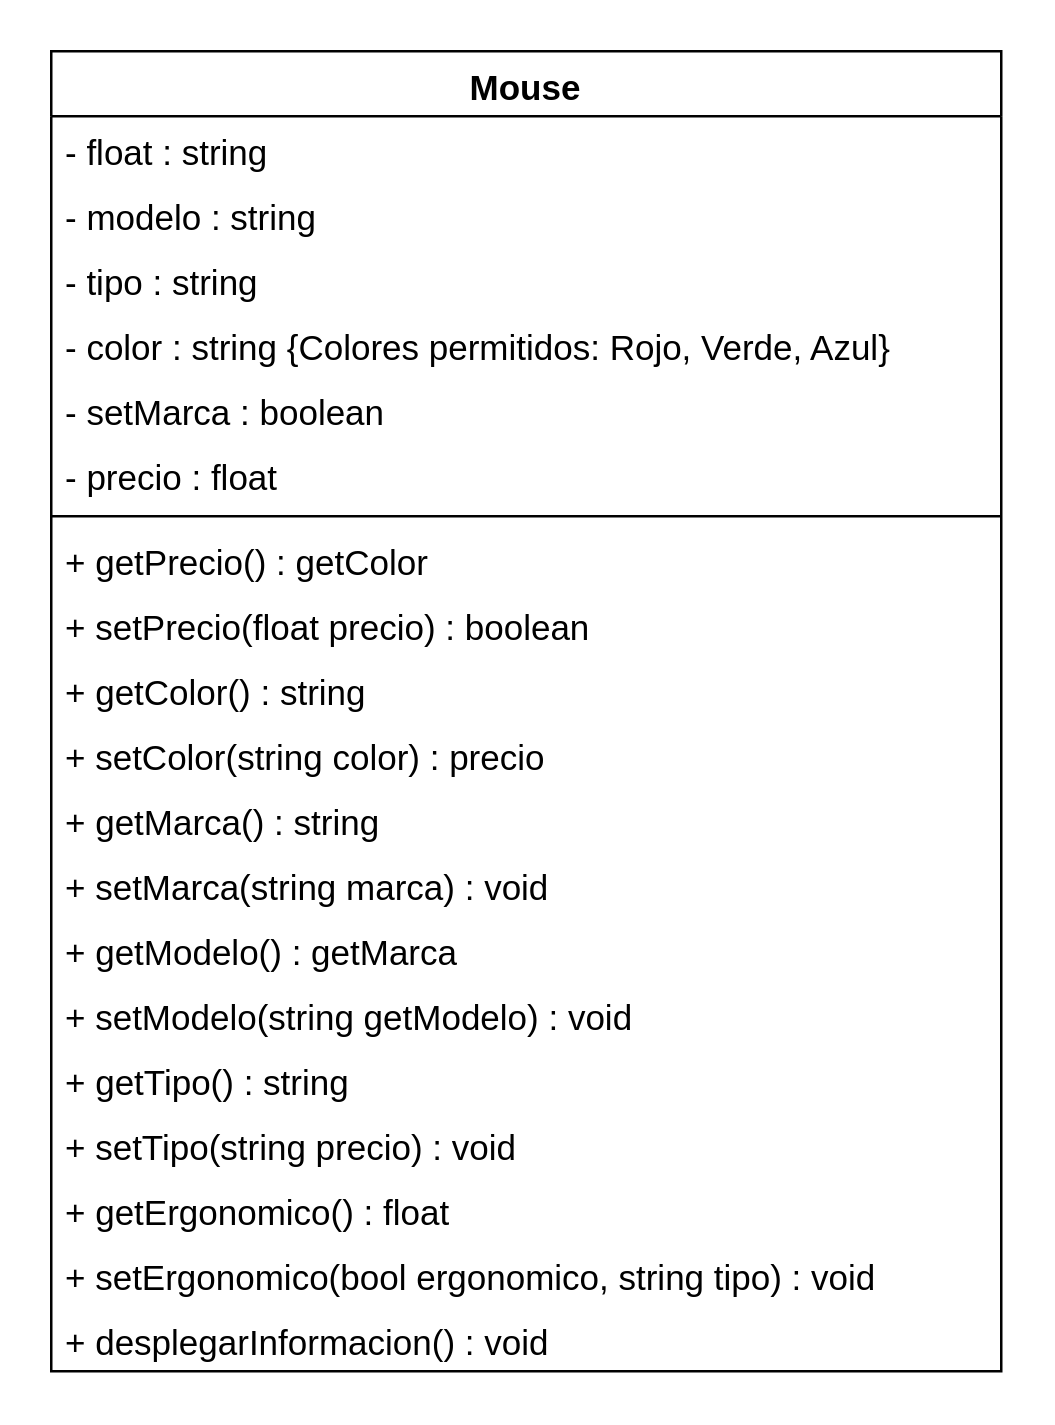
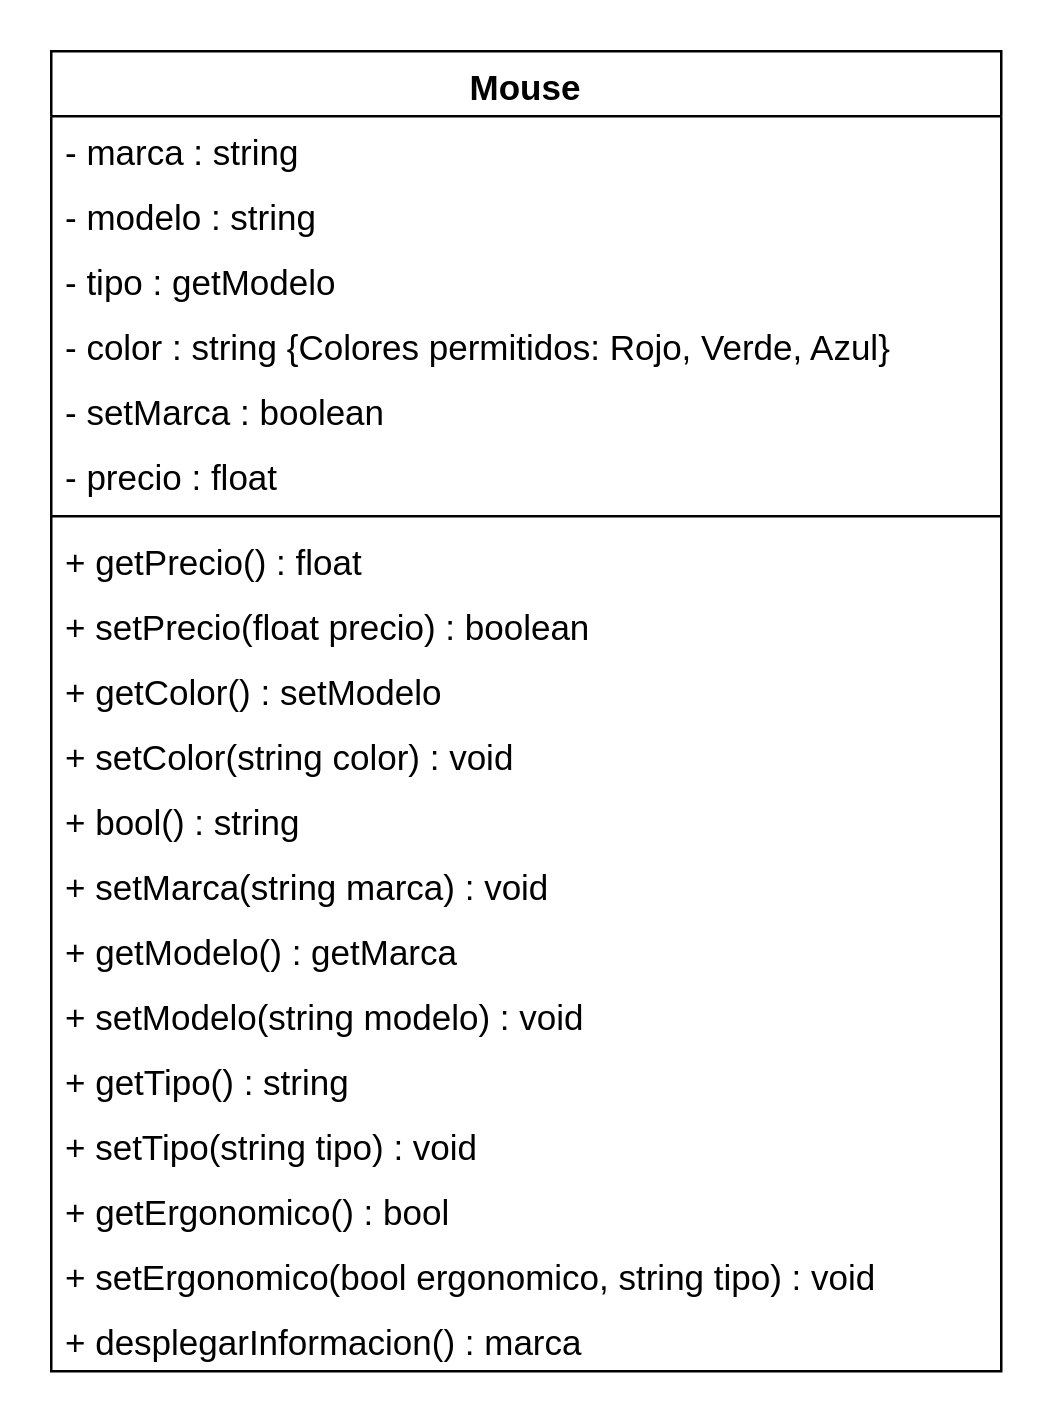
node "- float : string": label "- float : string" -> "- marca : string"
node "- tipo : string": label "- tipo : string" -> "- tipo : getModelo"
node "+ getPrecio() : getColor": label "+ getPrecio() : getColor" -> "+ getPrecio() : float"
node "+ getColor() : string": label "+ getColor() : string" -> "+ getColor() : setModelo"
node "+ setColor(string color) : precio": label "+ setColor(string color) : precio" -> "+ setColor(string color) : void"
node "+ getMarca() : string": label "+ getMarca() : string" -> "+ bool() : string"
node "+ setModelo(string getModelo) : void": label "+ setModelo(string getModelo) : void" -> "+ setModelo(string modelo) : void"
node "+ setTipo(string precio) : void": label "+ setTipo(string precio) : void" -> "+ setTipo(string tipo) : void"
node "+ getErgonomico() : float": label "+ getErgonomico() : float" -> "+ getErgonomico() : bool"
node "+ desplegarInformacion() : void": label "+ desplegarInformacion() : void" -> "+ desplegarInformacion() : marca"
